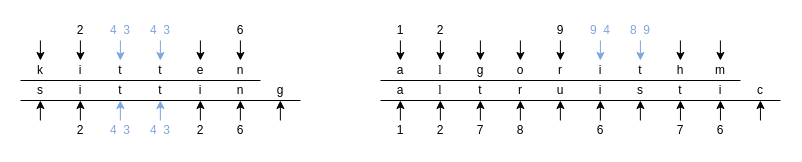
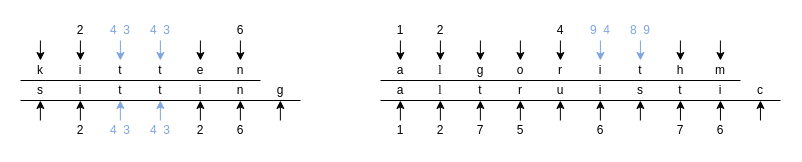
node "9": label "9" -> "4"
node "8": label "8" -> "5"
